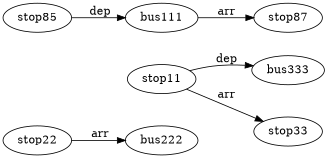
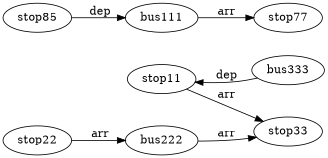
node "stop87": label "stop87" -> "stop77"
edge "stop11" -> "bus333": reversed
edge "bus222" -> "stop33": added, label "arr"
